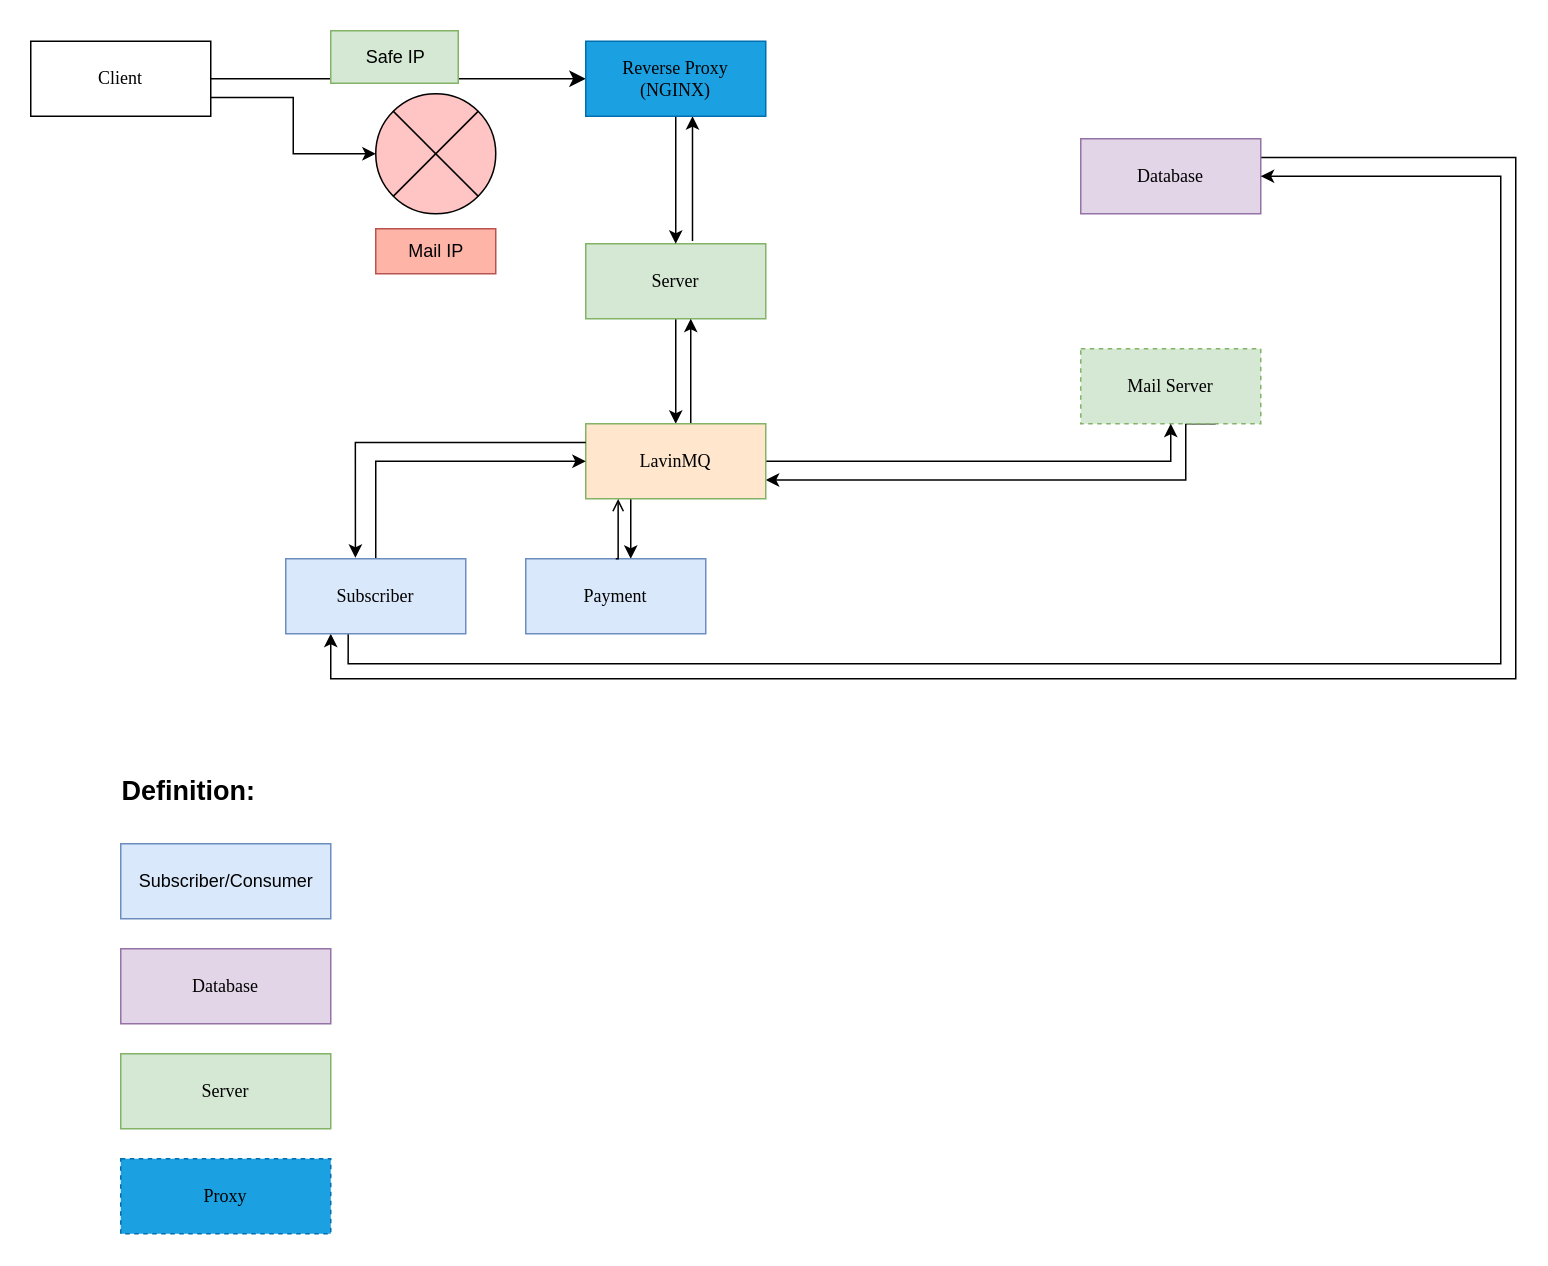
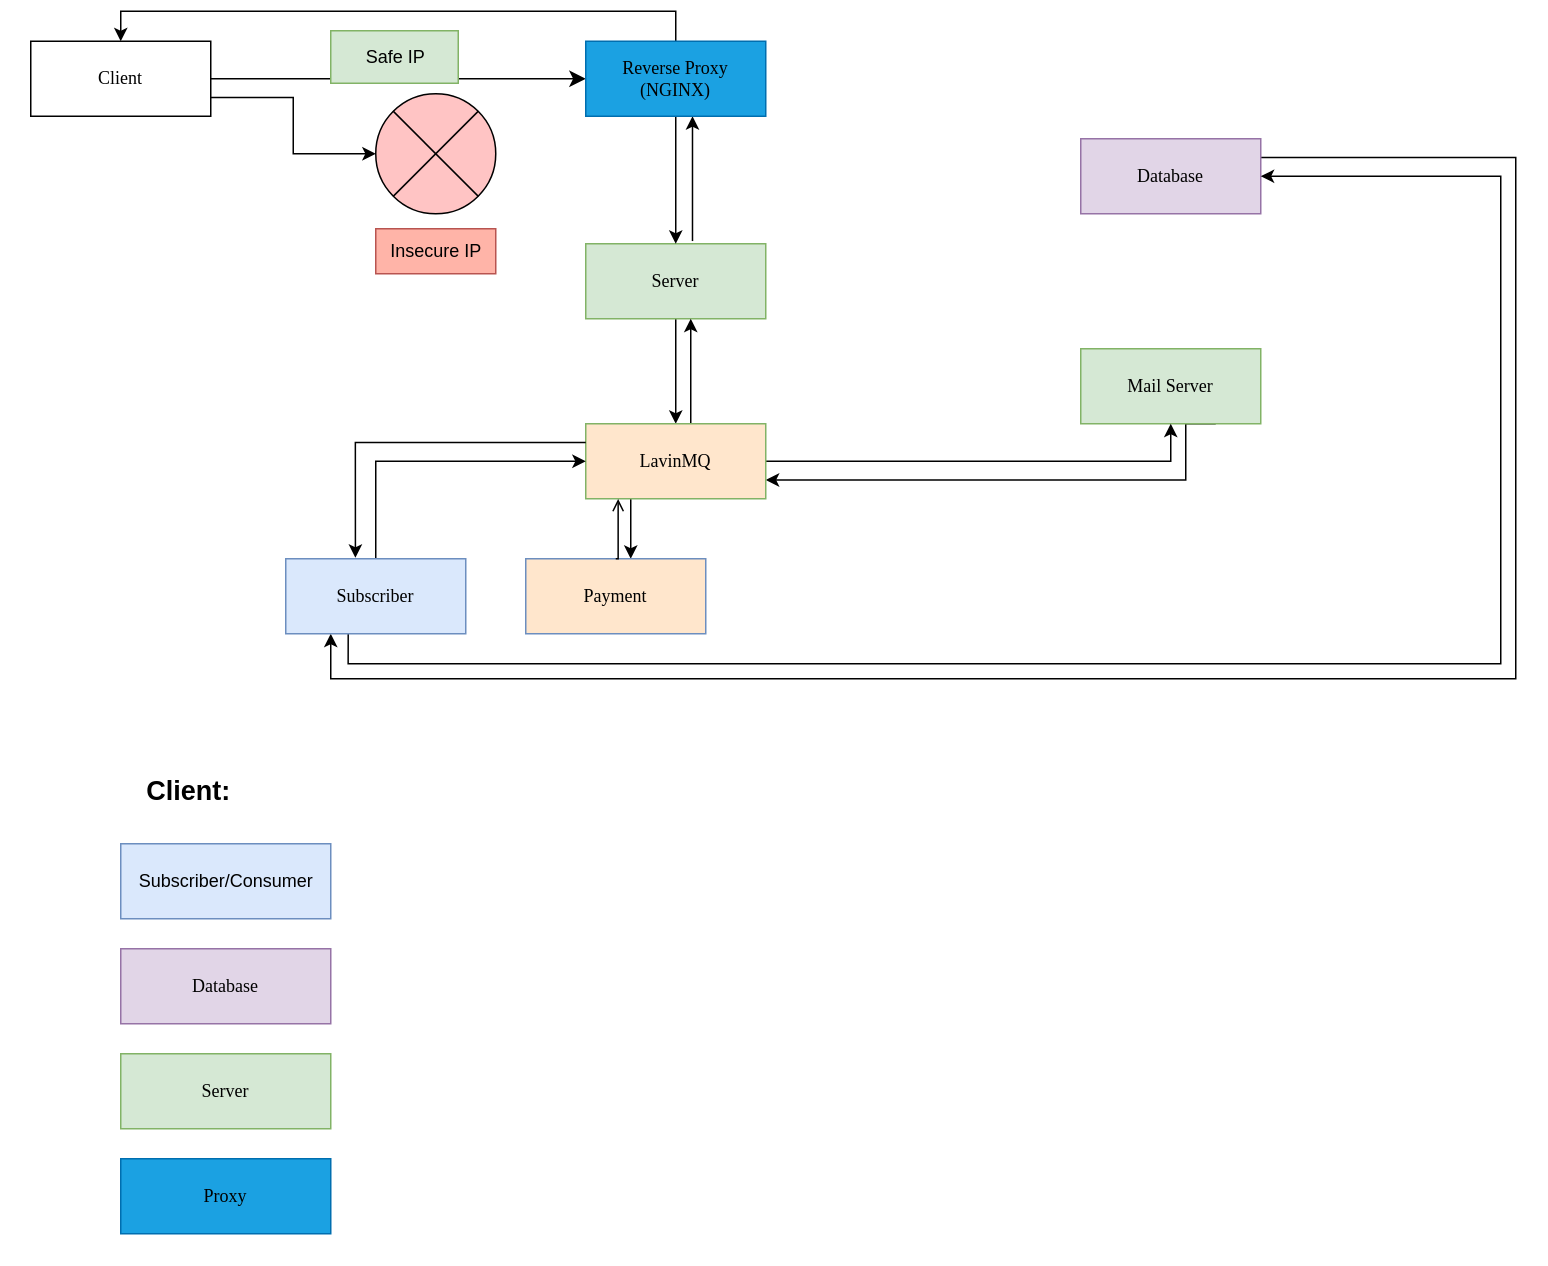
edge "Reverse Proxy (NGINX)" -> "Client": added
node "Mail IP": label "Mail IP" -> "Insecure IP"
node "Mail Server": style dashed -> solid
node "Payment": fillcolor #dae8fc -> #ffe6cc
node "Definition:": label "Definition:" -> "Client:"
node "Proxy": style dashed -> solid
